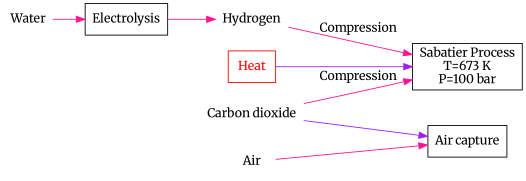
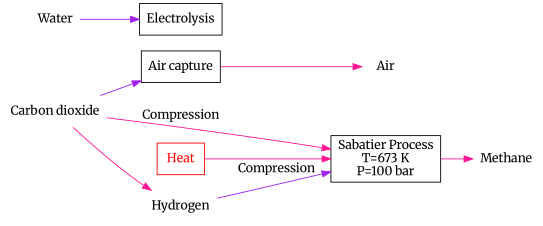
edge "Water" -> "Electrolysis": color deeppink -> purple
edge "Electrolysis" -> "Hydrogen": now "Carbon dioxide" -> "Hydrogen"
edge "Hydrogen" -> "Sabatier Process T=673 K P=100 bar": color deeppink -> purple
edge "Heat" -> "Sabatier Process T=673 K P=100 bar": color purple -> deeppink
edge "Air" -> "Air capture": reversed
node "Methane": added
